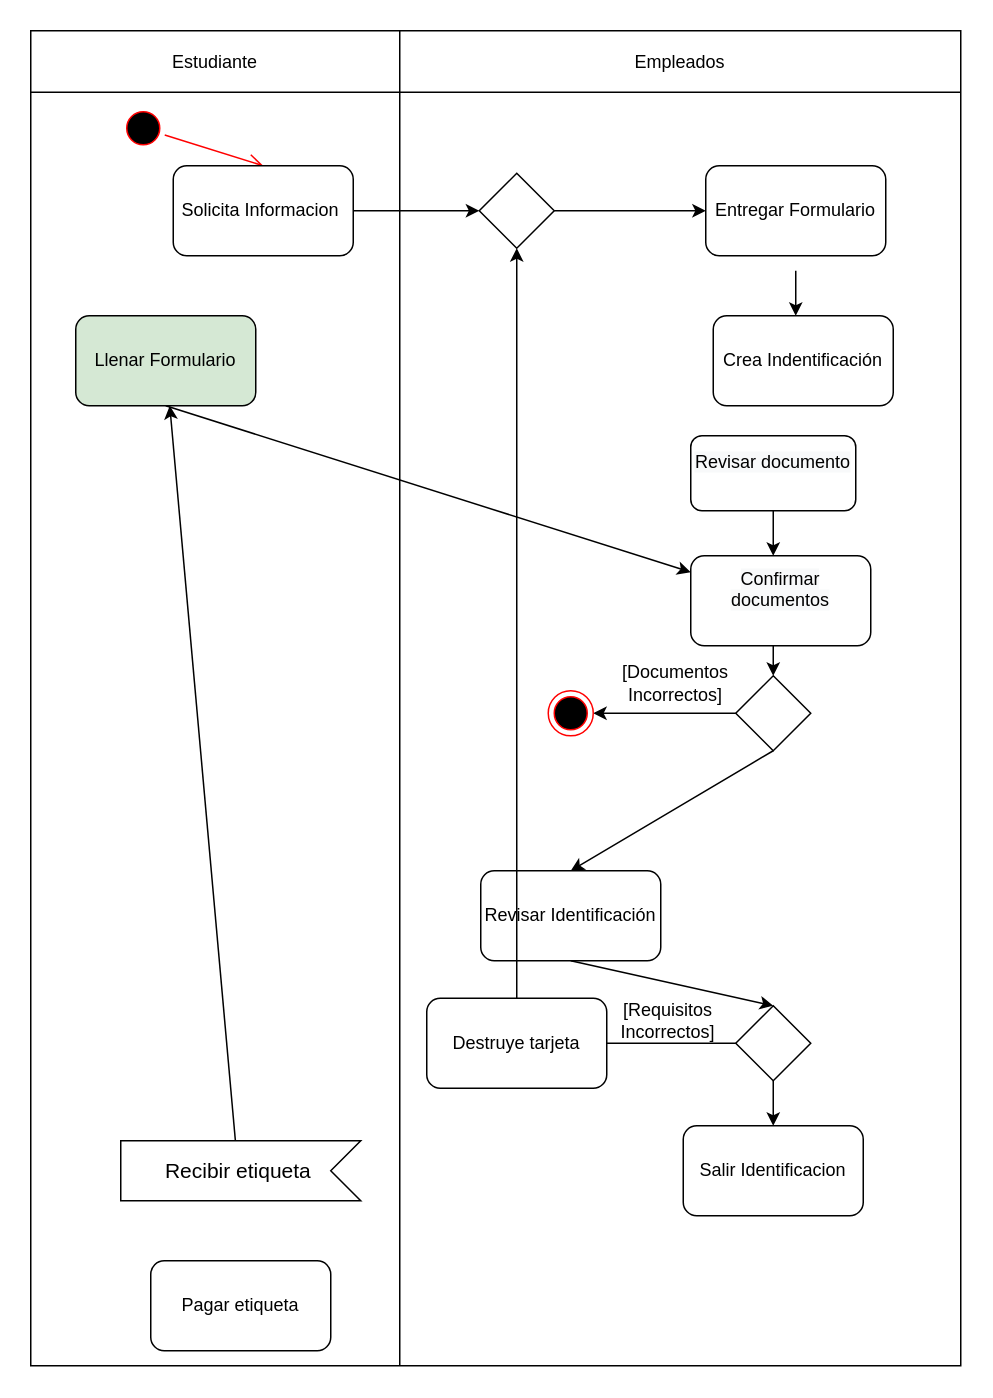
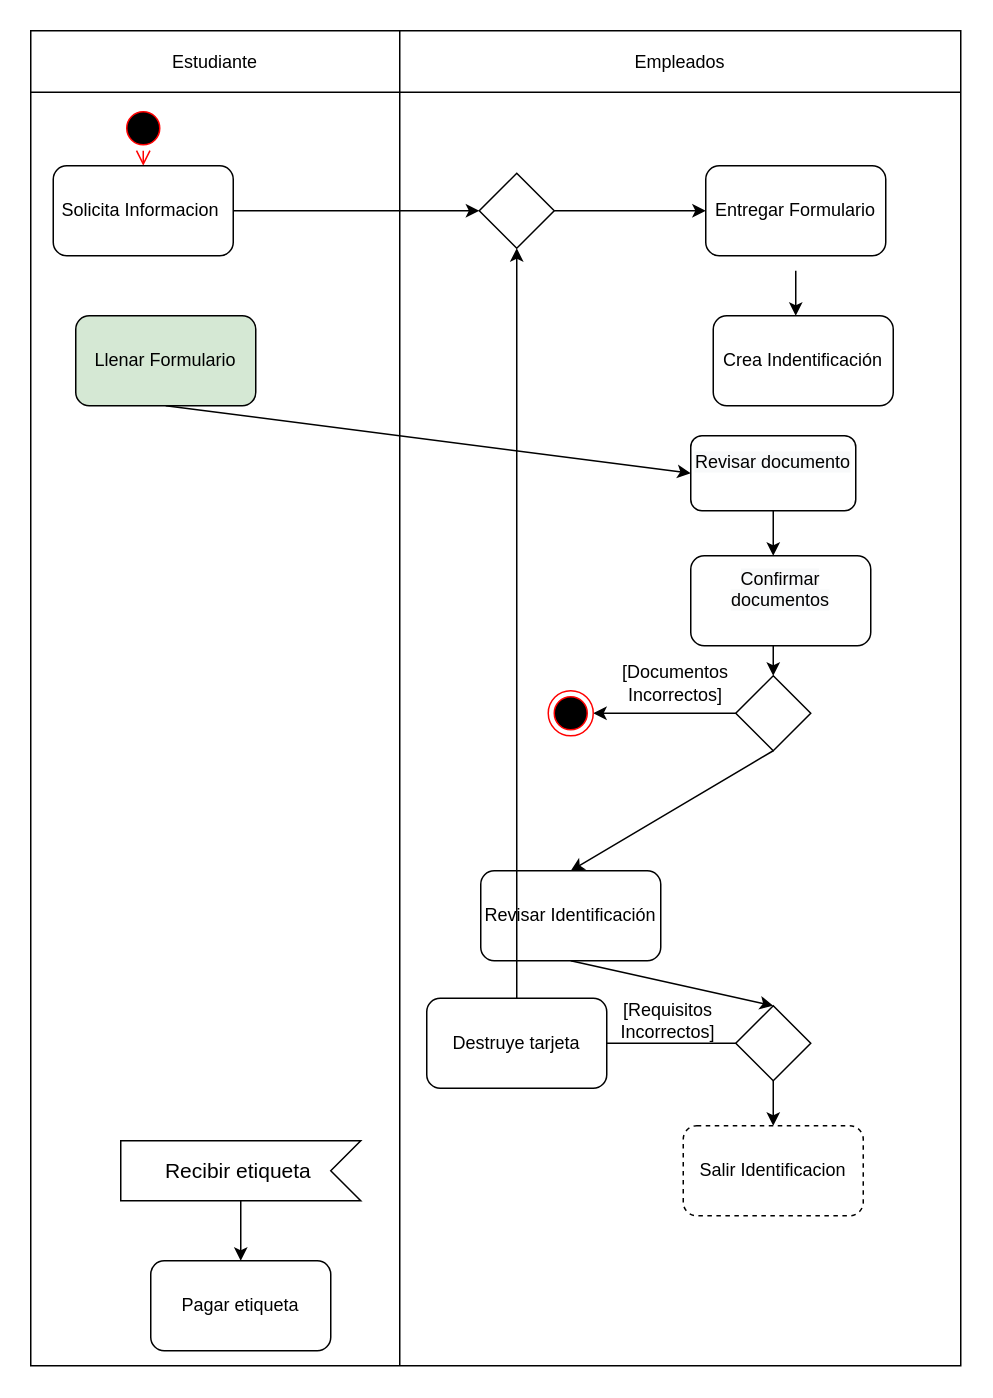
node "Solicita Informacion": moved (263, 211) -> (143, 211)
edge "Llenar Formulario" -> "Confirmar documentos": now "Llenar Formulario" -> "Revisar documento"
edge "Recibir etiqueta" -> "Llenar Formulario": now "Recibir etiqueta" -> "Pagar etiqueta"
node "Salir Identificacion": style solid -> dashed
